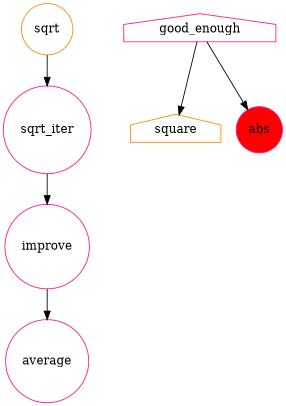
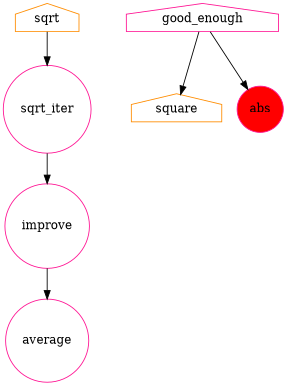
node "sqrt": shape circle -> house
